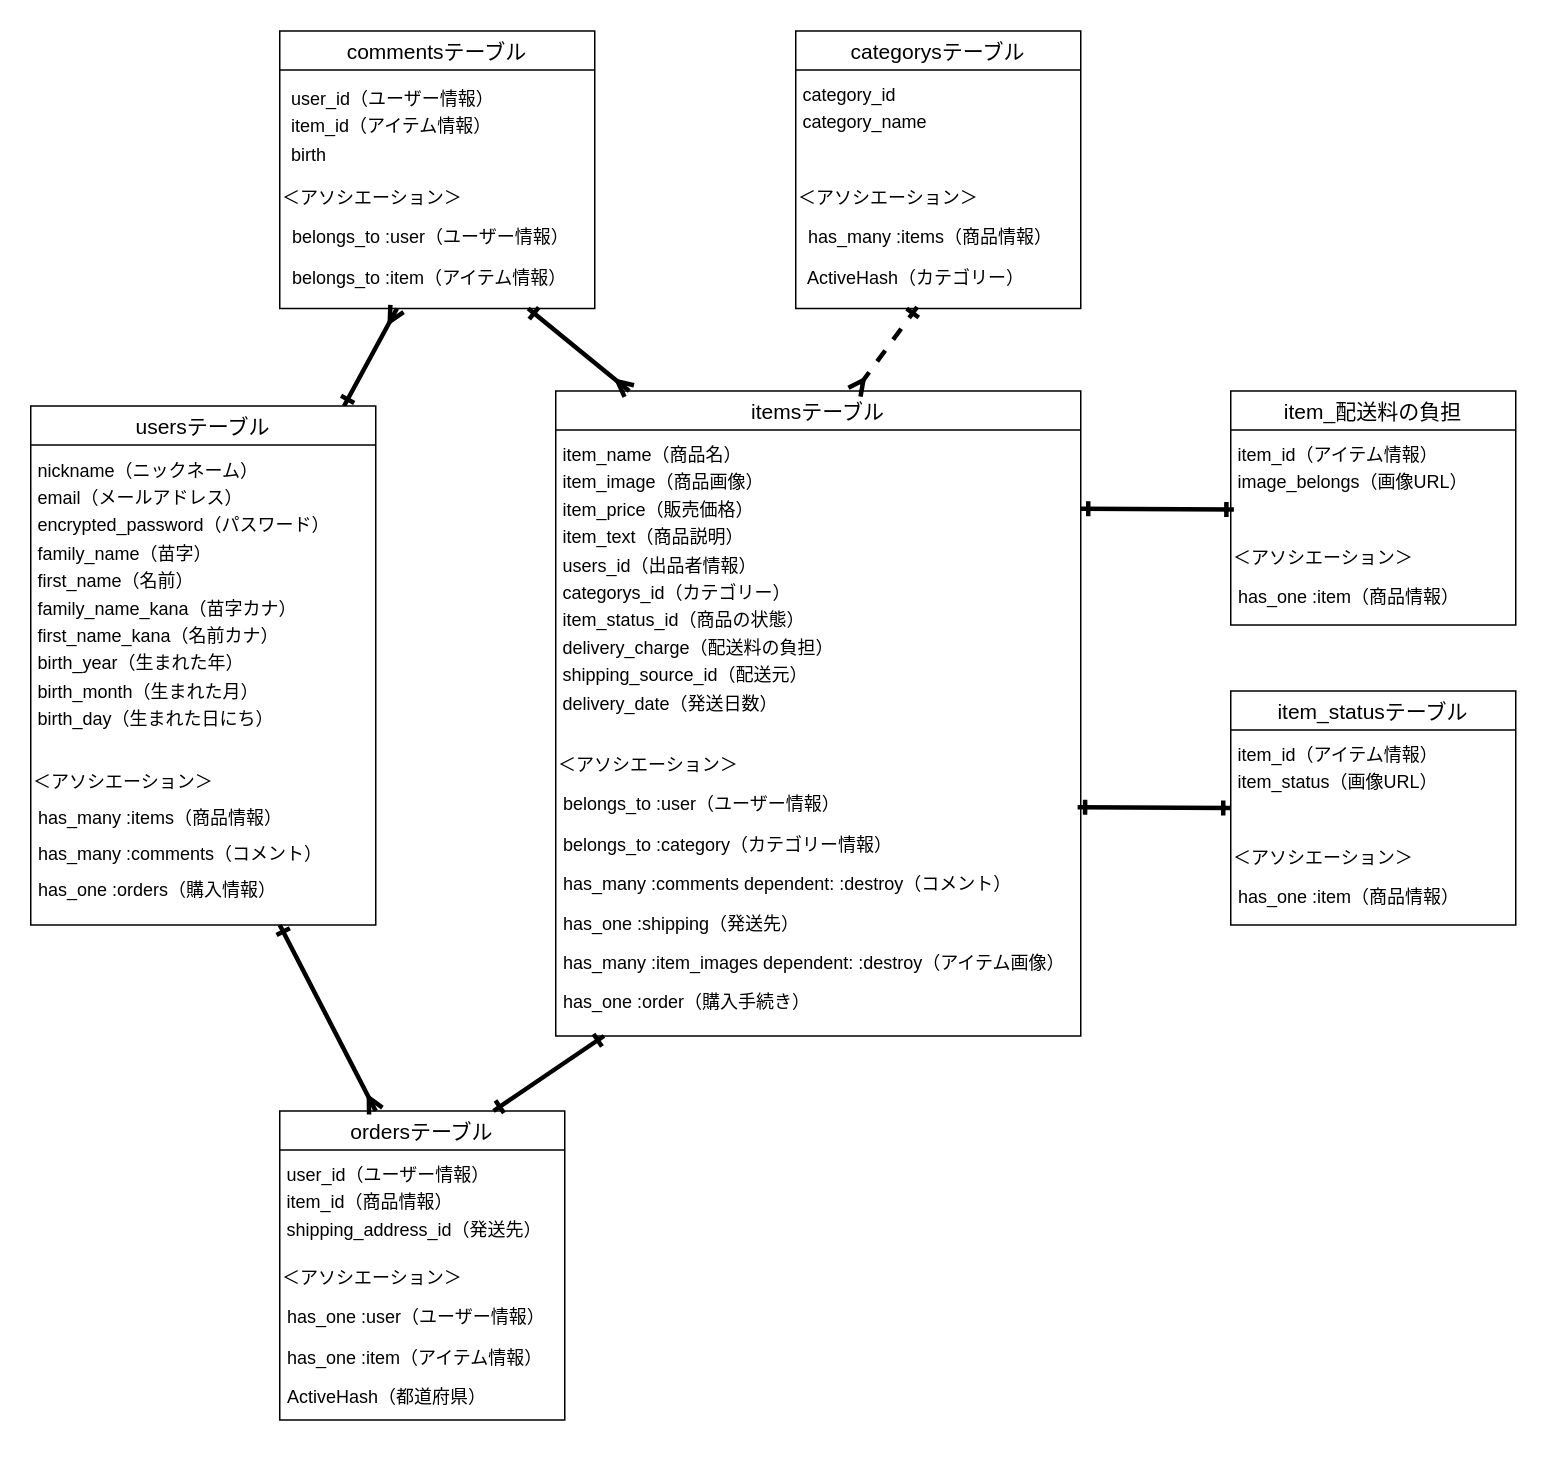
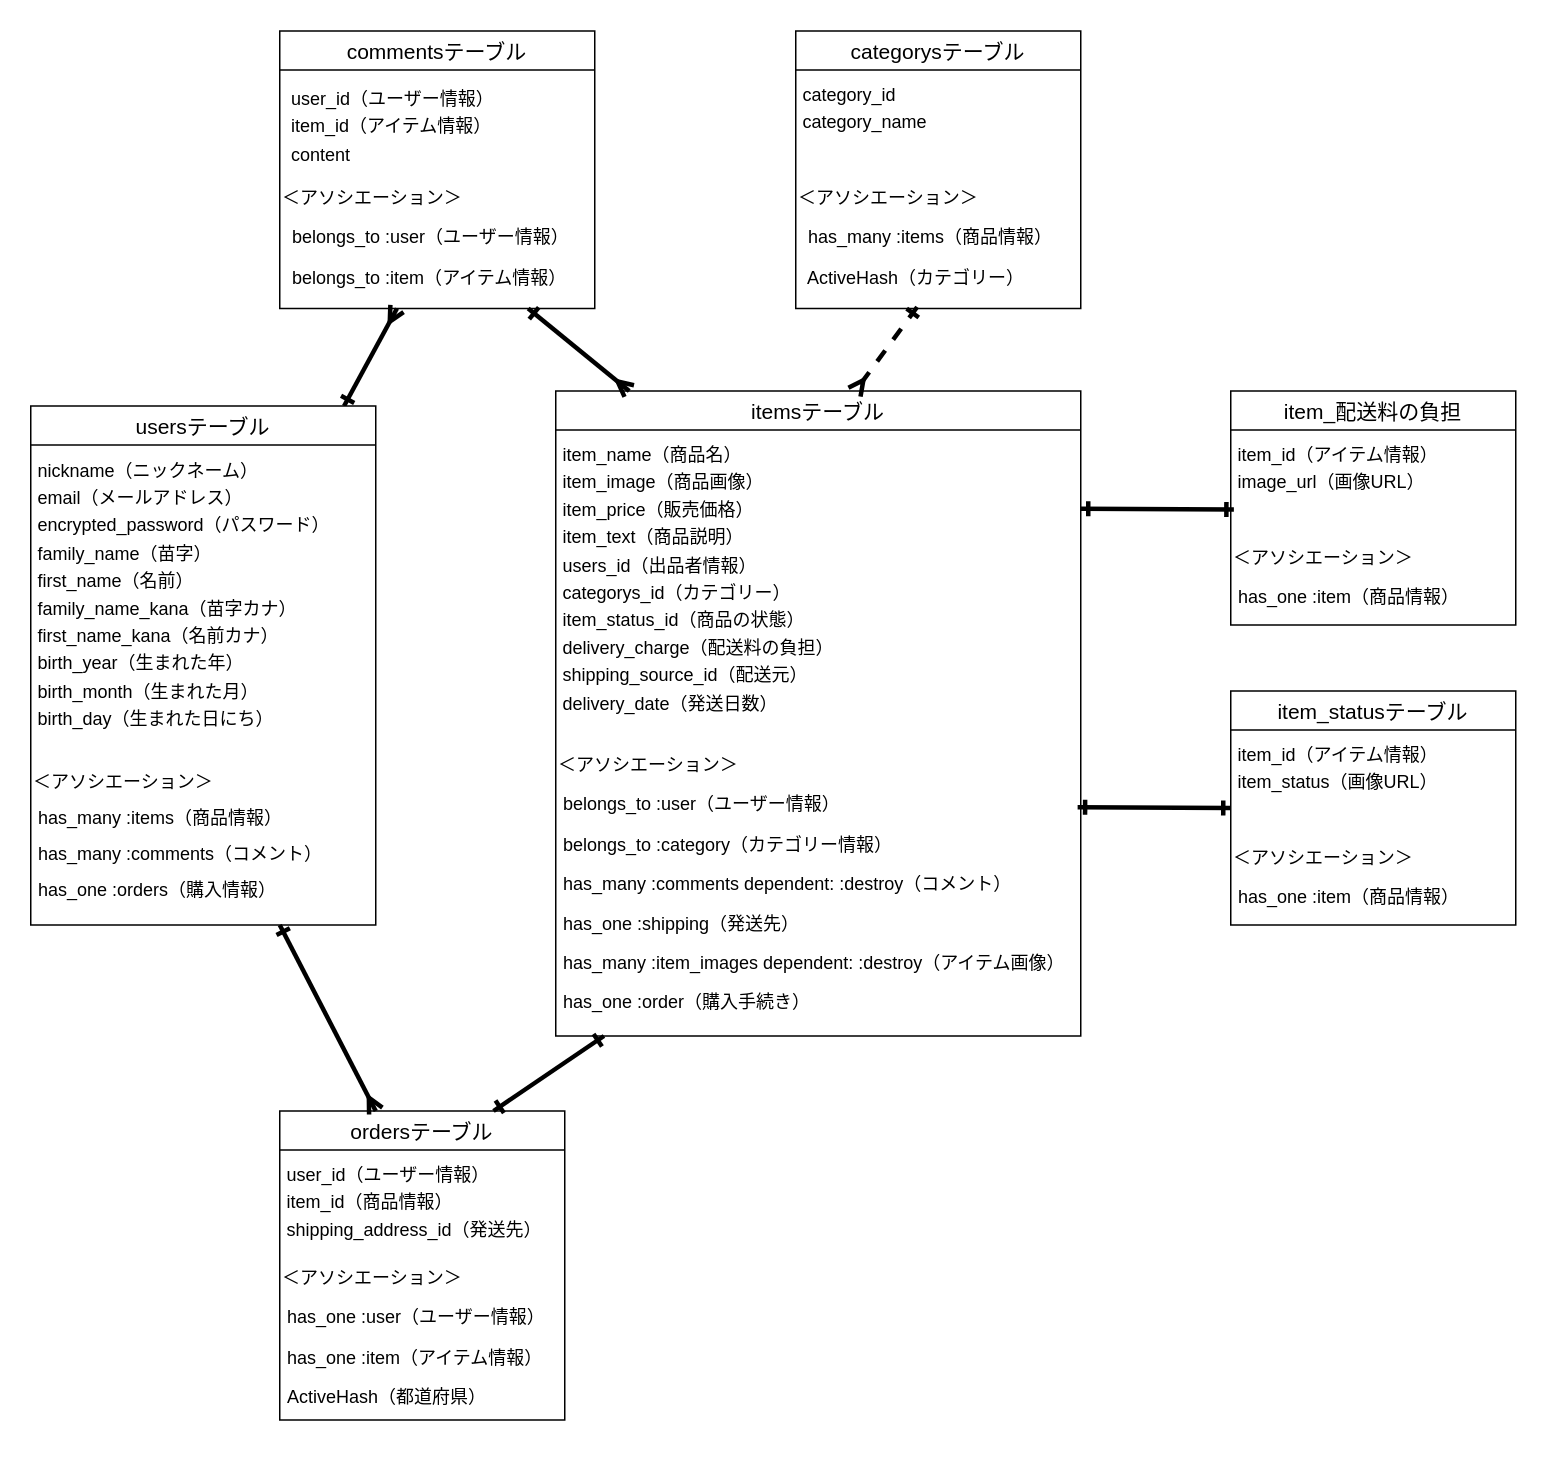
node "user_id（ユーザー情報） item_id（アイテム情報） birth": label "user_id（ユーザー情報） item_id（アイテム情報） birth" -> "user_id（ユーザー情報） item_id（アイテム情報） content"
node "item_id（アイテム情報） image_belongs（画像URL）": label "item_id（アイテム情報） image_belongs（画像URL）" -> "item_id（アイテム情報） image_url（画像URL）"
